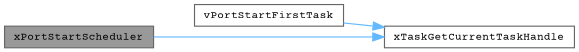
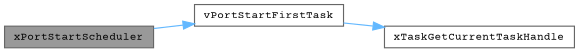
edge "xPortStartScheduler" -> "xTaskGetCurrentTaskHandle": now "xPortStartScheduler" -> "vPortStartFirstTask"
